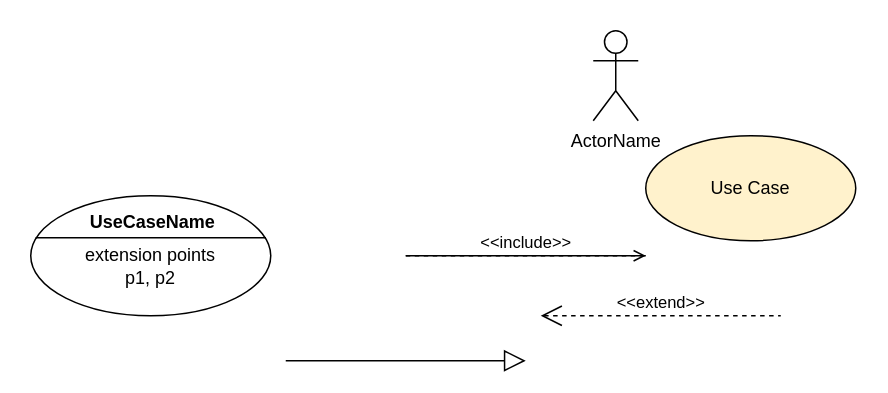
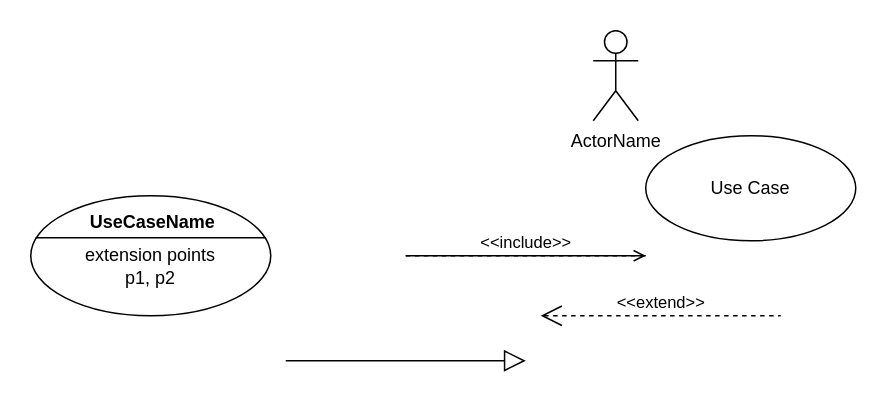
node "Use Case": fillcolor #fff2cc -> #ffffff
